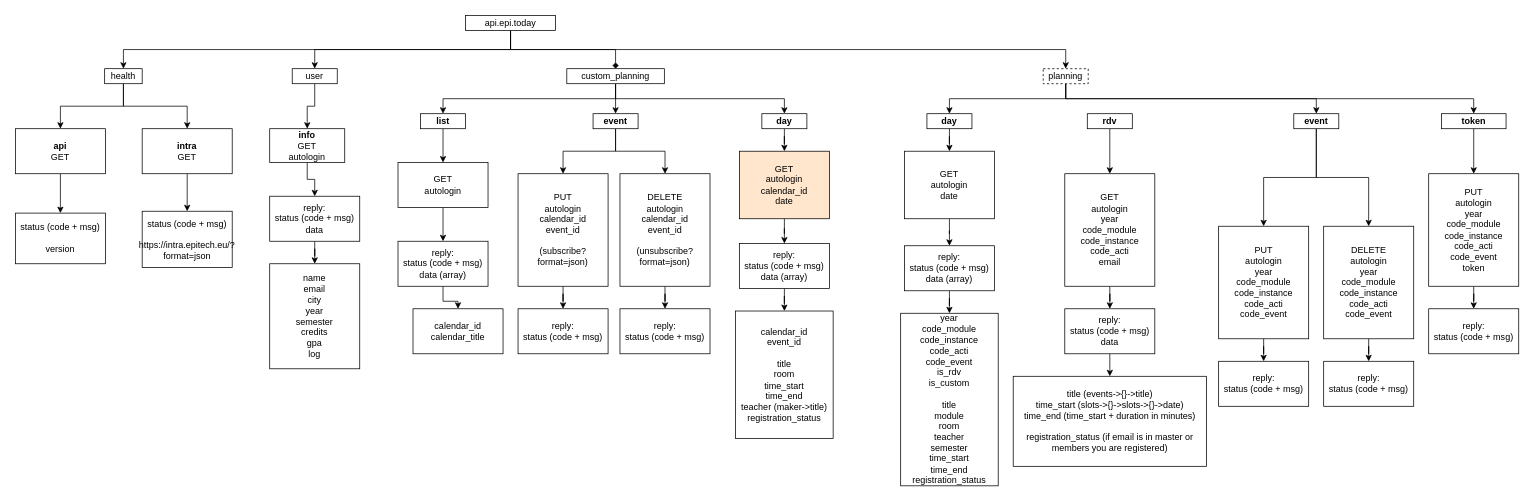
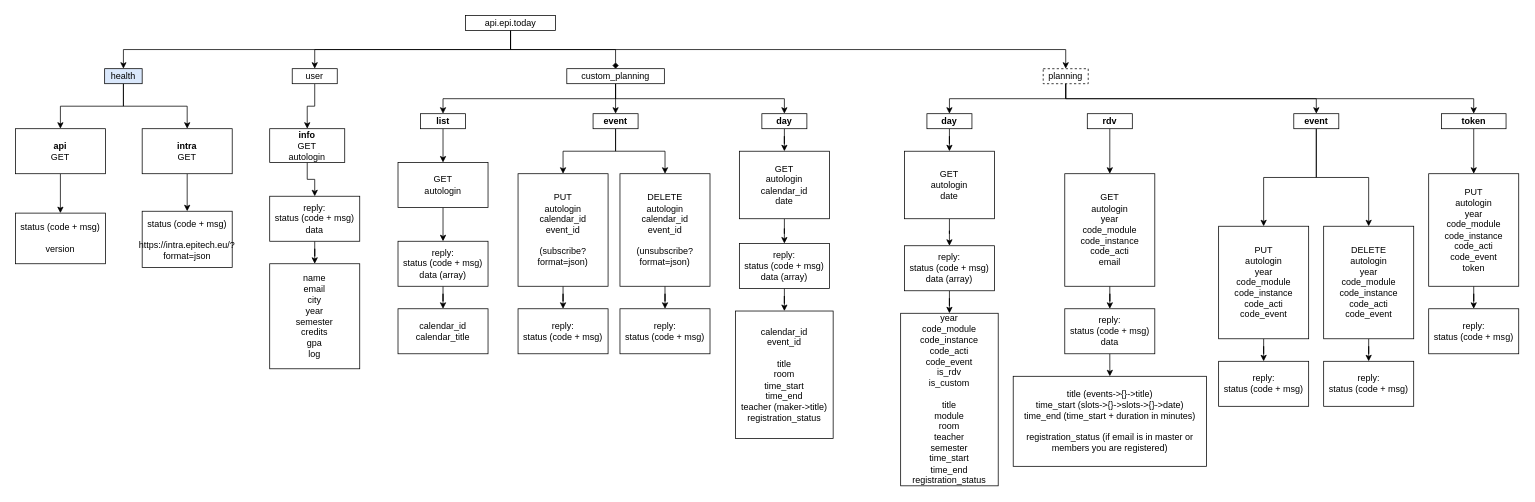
node "health": fillcolor #ffffff -> #dae8fc
node "GET autologin calendar_id date": fillcolor #ffe6cc -> #ffffff
node "calendar_id calendar_title": moved (458, 331) -> (443, 331)
